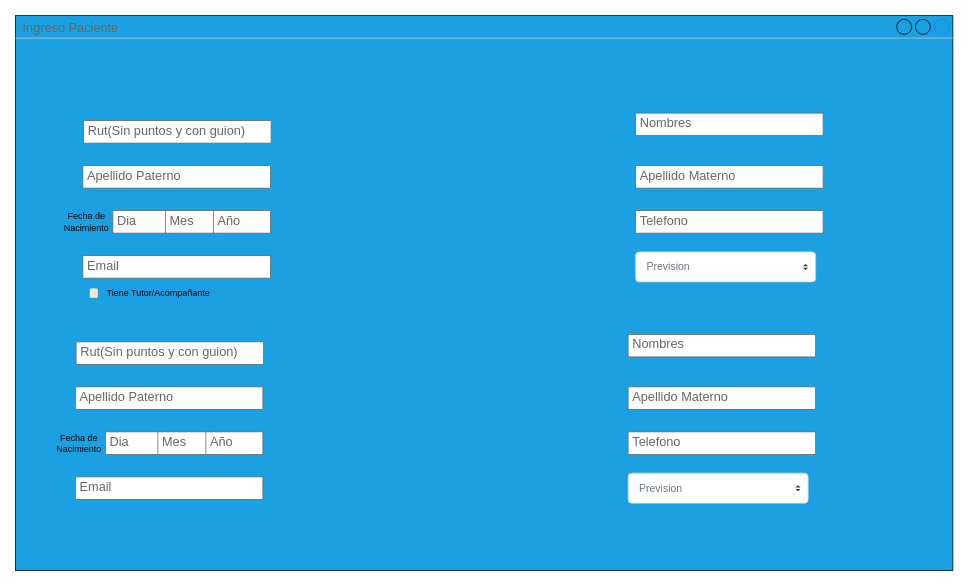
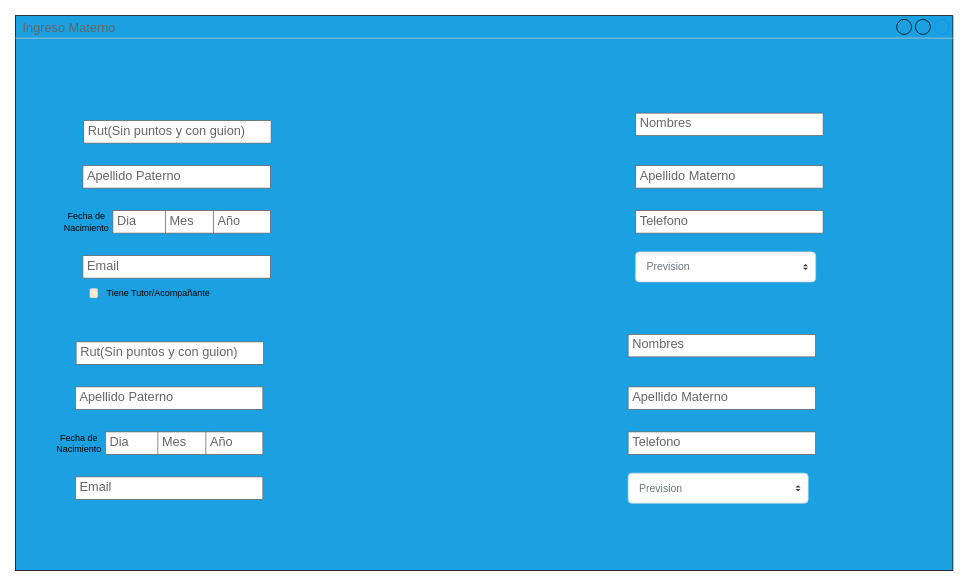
node "Ingreso Paciente": label "Ingreso Paciente" -> "Ingreso Materno"
